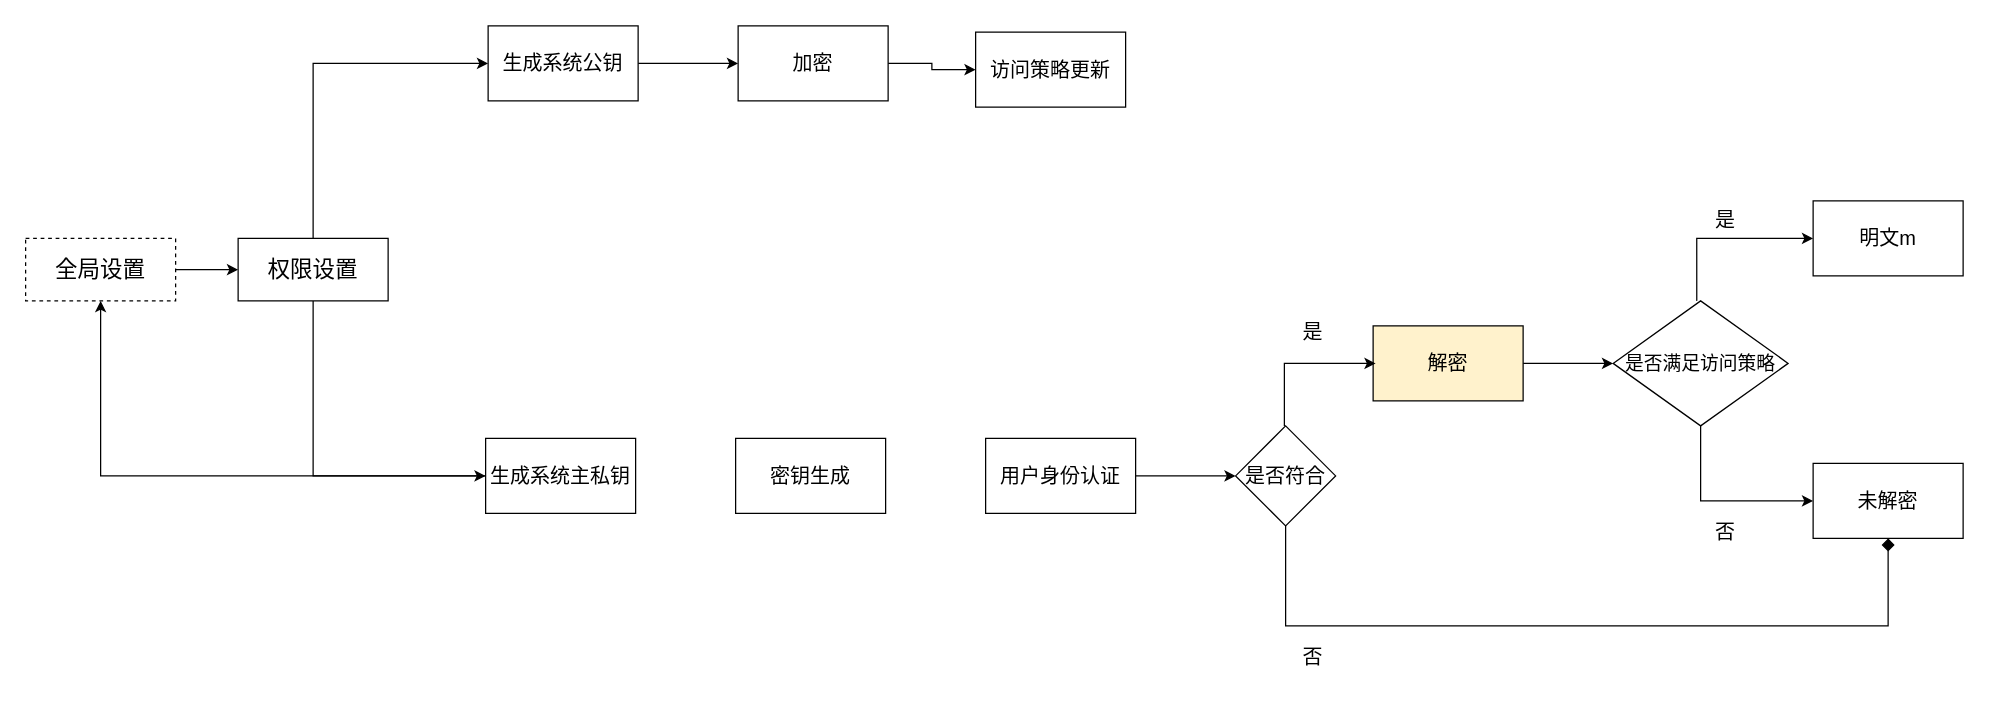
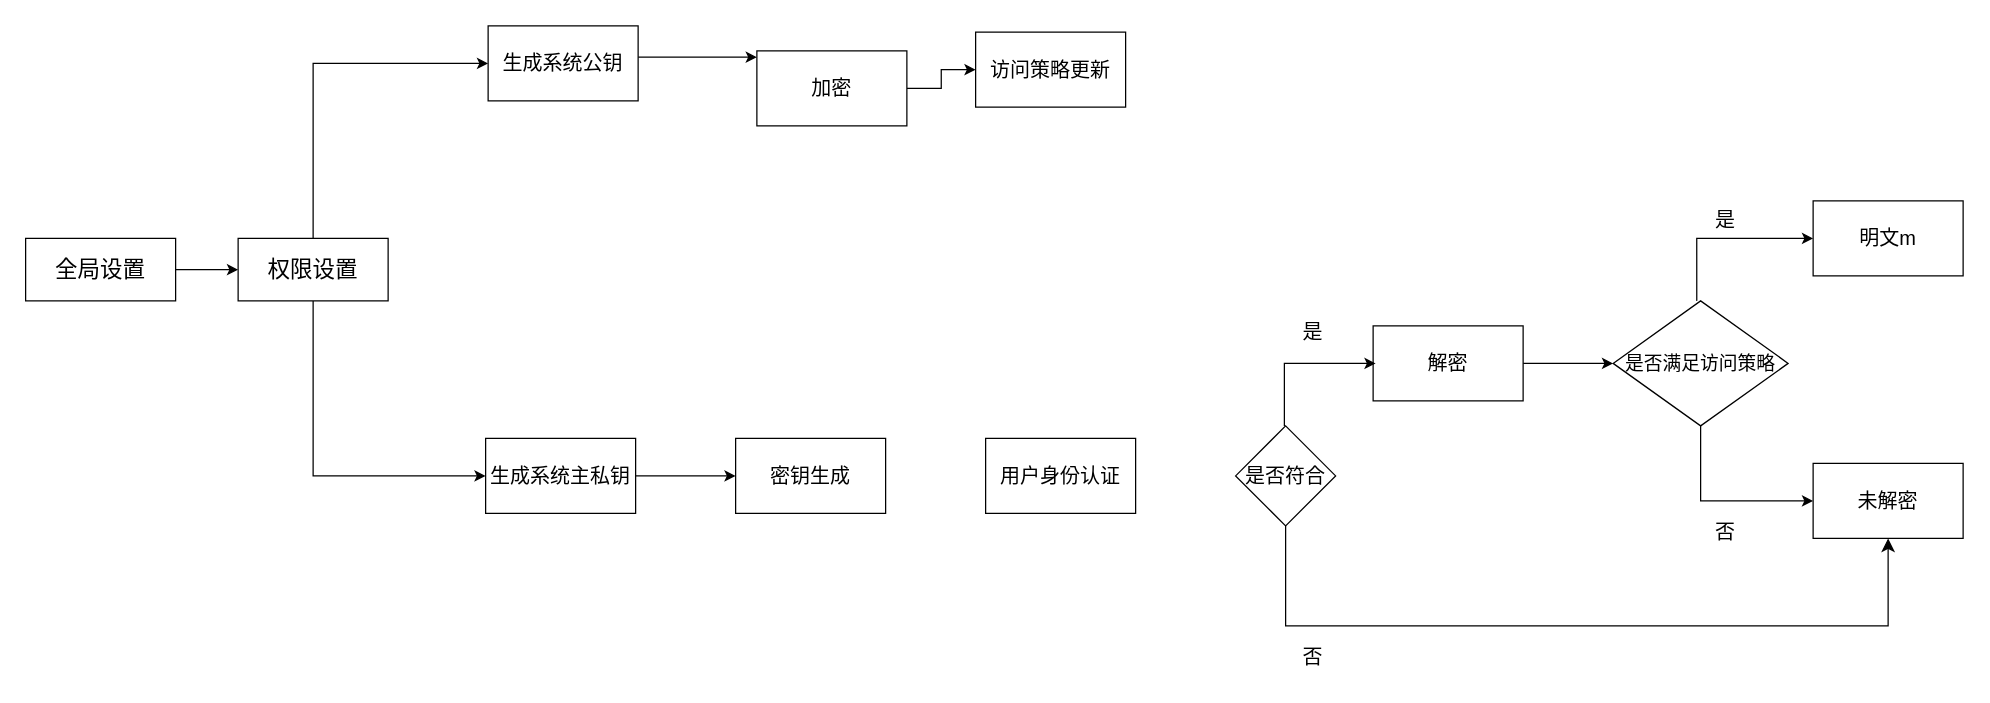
node "加密": moved (813, 63) -> (832, 88)
node "全局设置": style dashed -> solid
node "解密": fillcolor #fff2cc -> #ffffff
edge "生成系统主私钥" -> "全局设置": now "生成系统主私钥" -> "密钥生成"
edge "用户身份认证" -> "是否符合": removed
edge "是否符合" -> "未解密": arrowhead diamond -> classic
